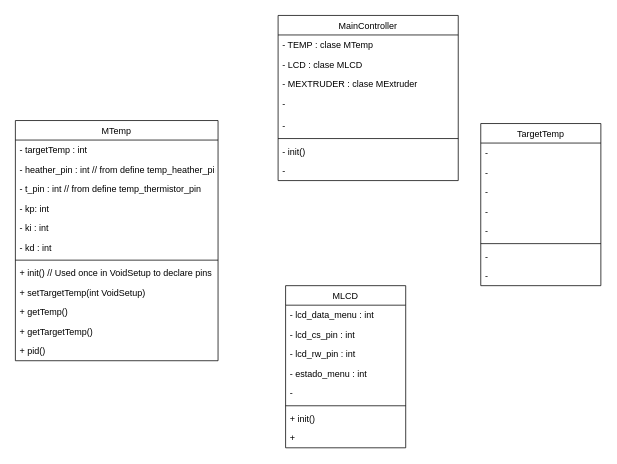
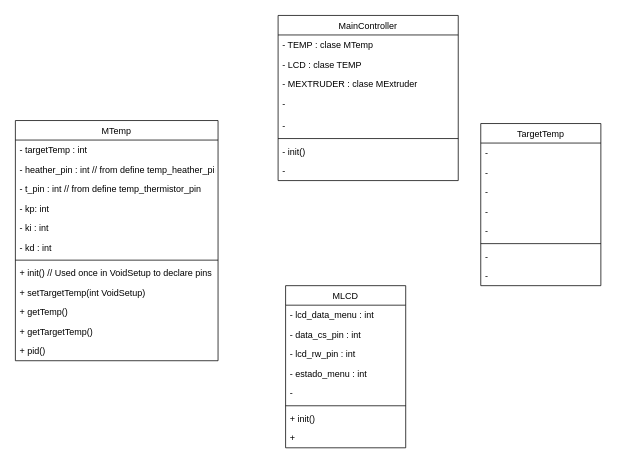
node "- LCD : clase MLCD": label "- LCD : clase MLCD" -> "- LCD : clase TEMP"
node "- lcd_cs_pin : int": label "- lcd_cs_pin : int" -> "- data_cs_pin : int"
